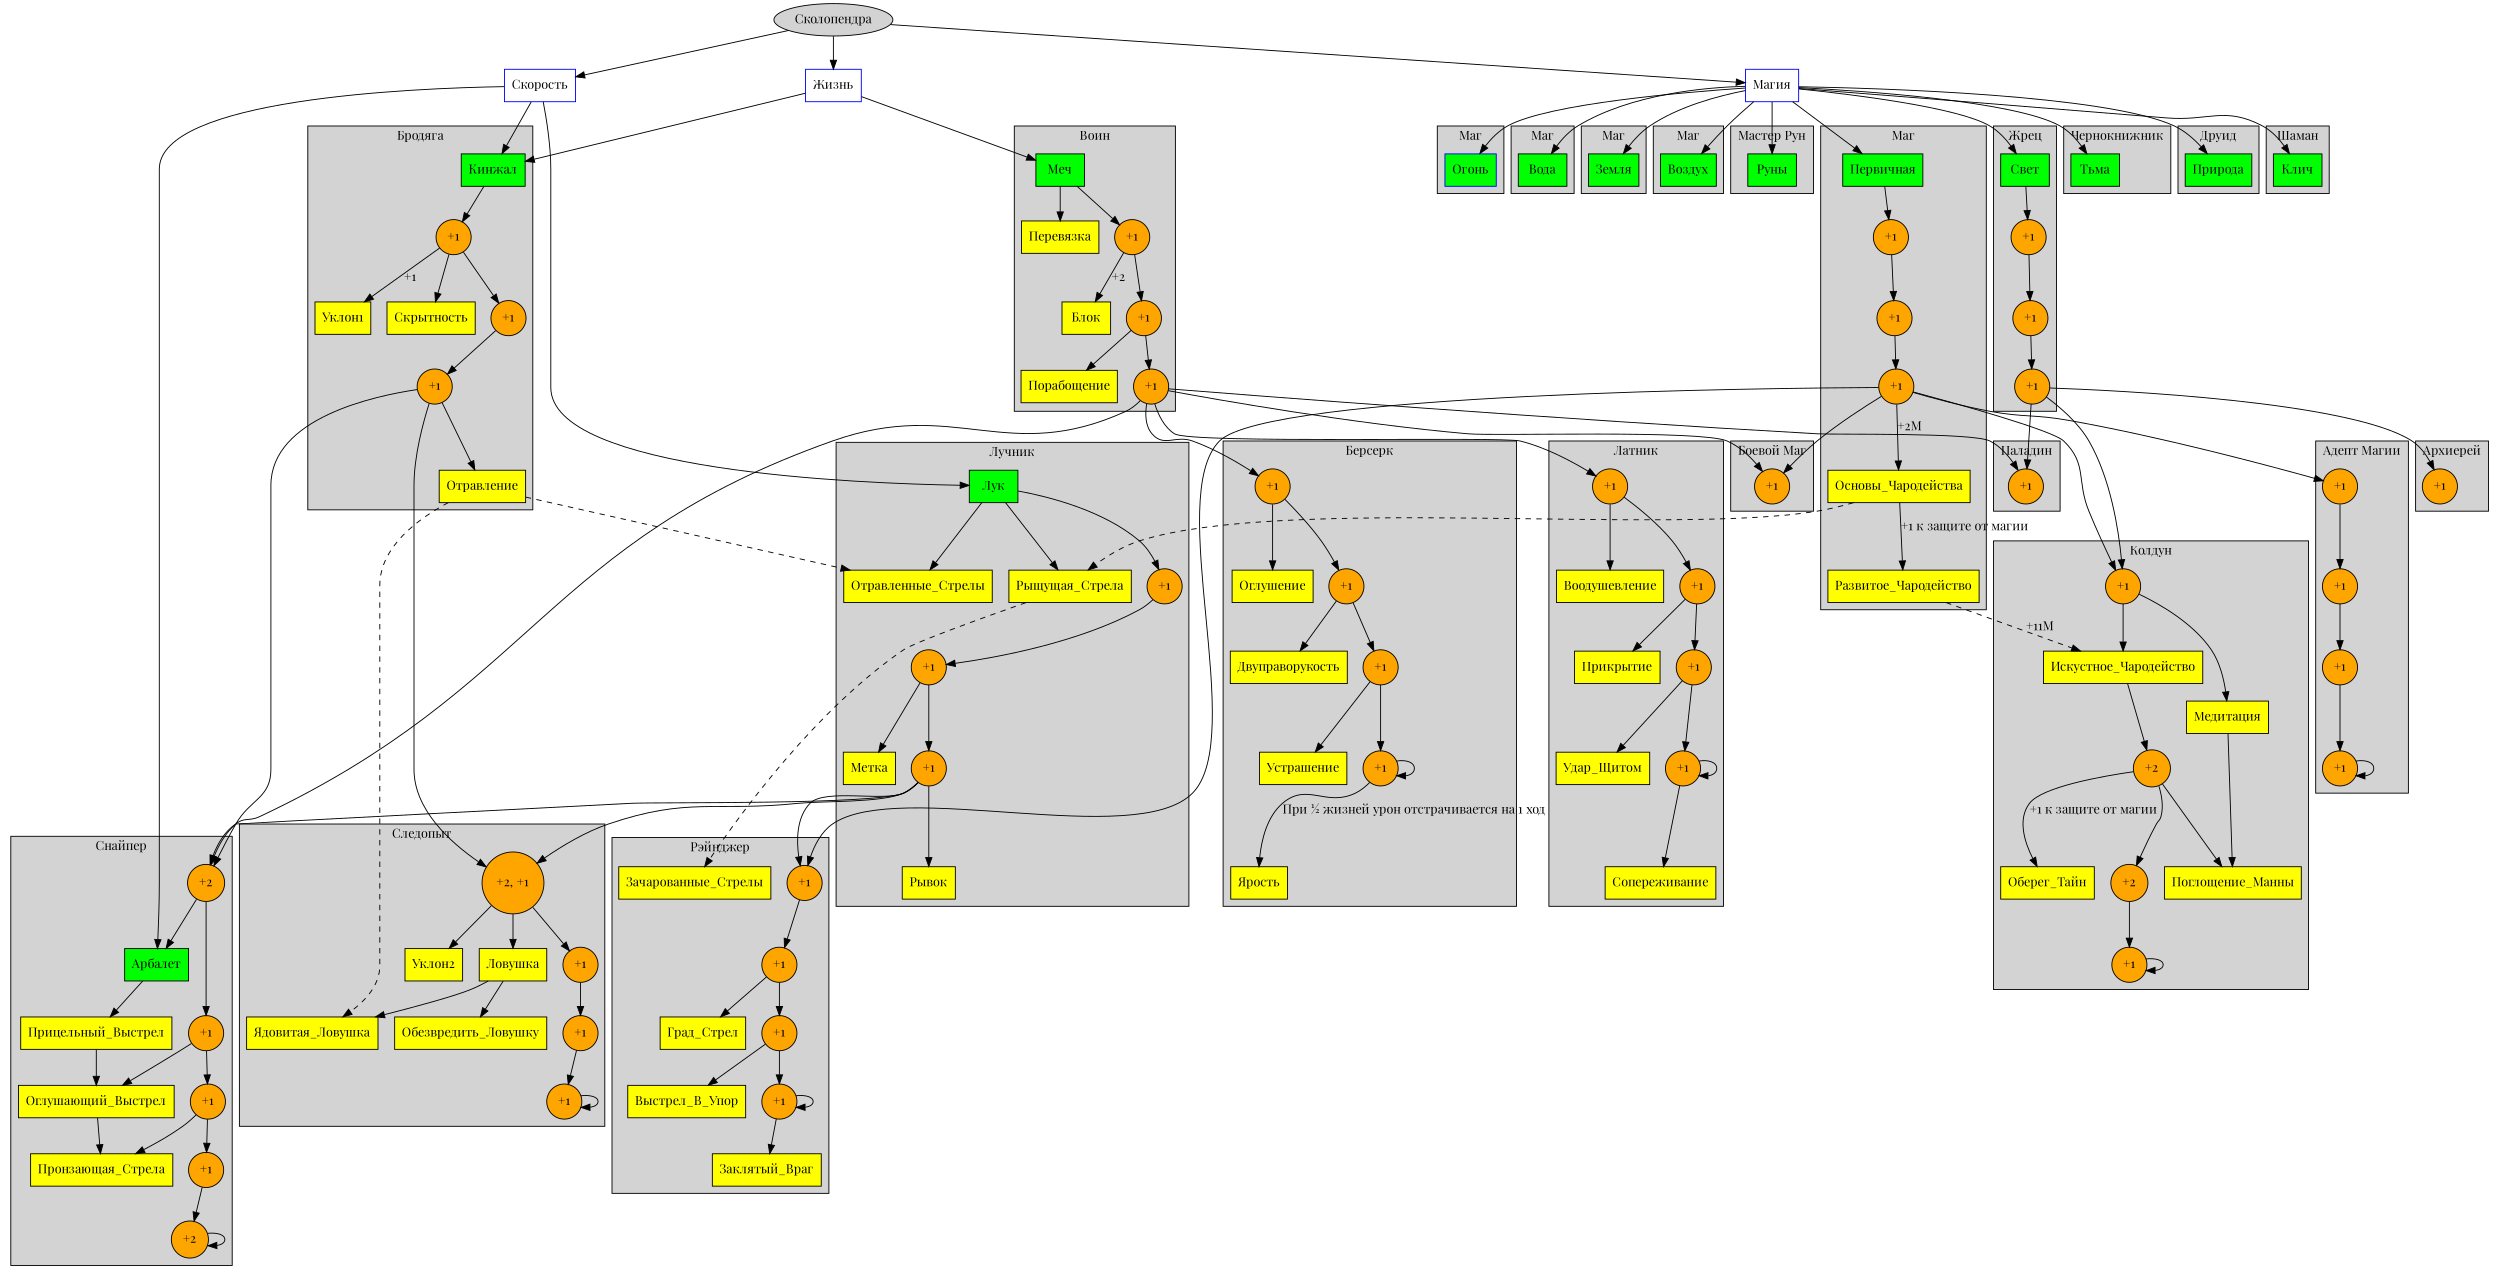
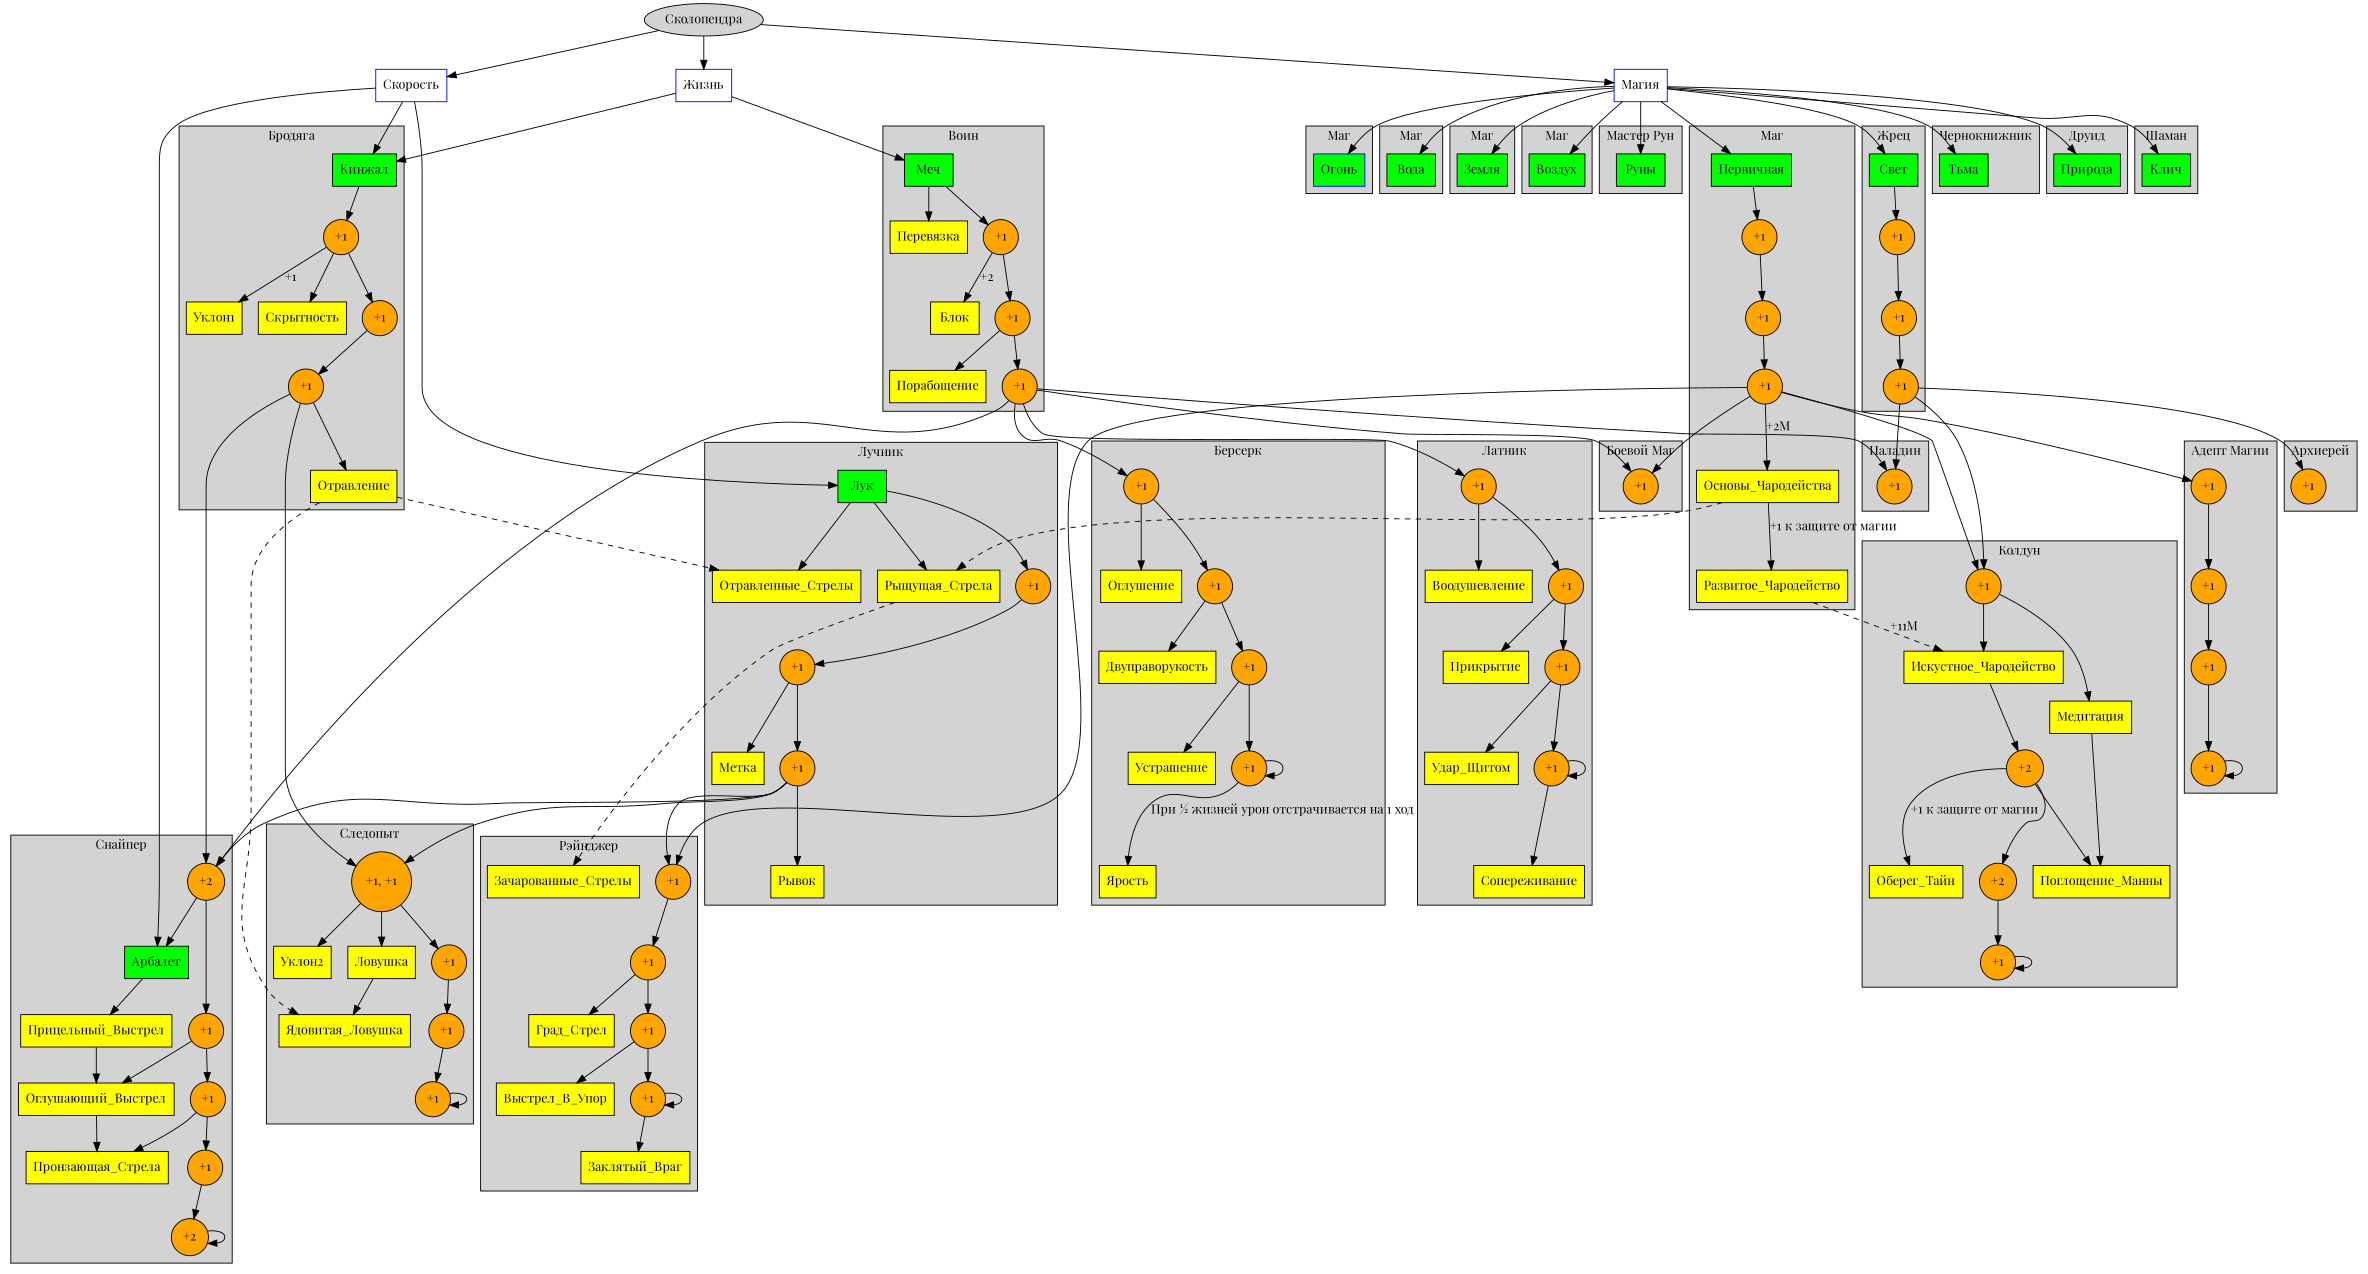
node "+2, +1": label "+2, +1" -> "+1, +1"
node "Обезвредить_Ловушку": removed
